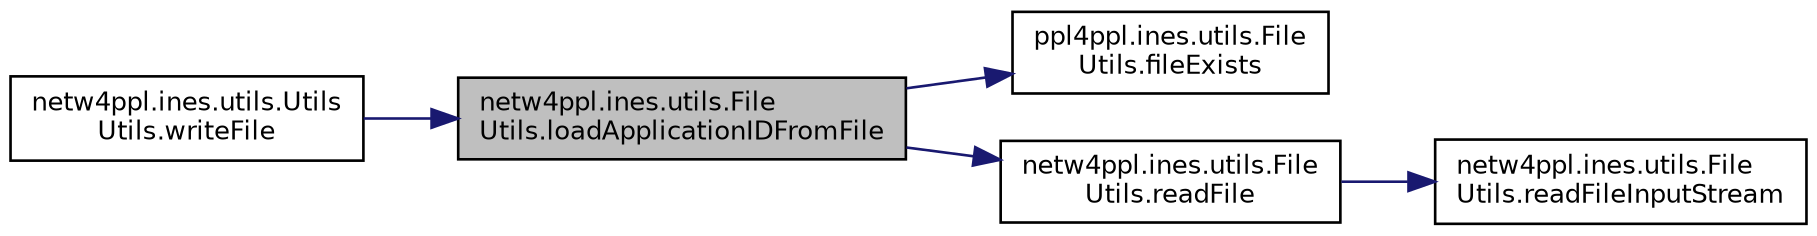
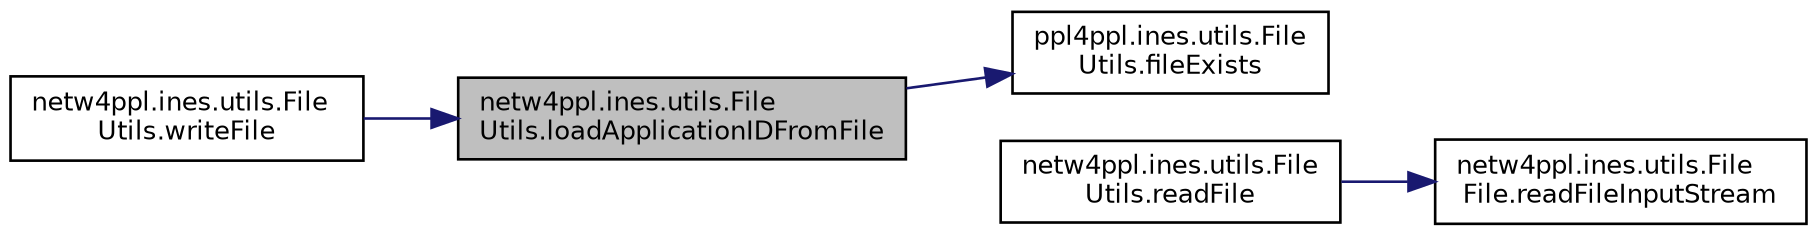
node "netw4ppl.ines.utils.Utils Utils.writeFile": label "netw4ppl.ines.utils.Utils Utils.writeFile" -> "netw4ppl.ines.utils.File Utils.writeFile"
edge "netw4ppl.ines.utils.File Utils.loadApplicationIDFromFile" -> "netw4ppl.ines.utils.File Utils.readFile": removed
node "netw4ppl.ines.utils.File Utils.readFileInputStream": label "netw4ppl.ines.utils.File Utils.readFileInputStream" -> "netw4ppl.ines.utils.File File.readFileInputStream"
